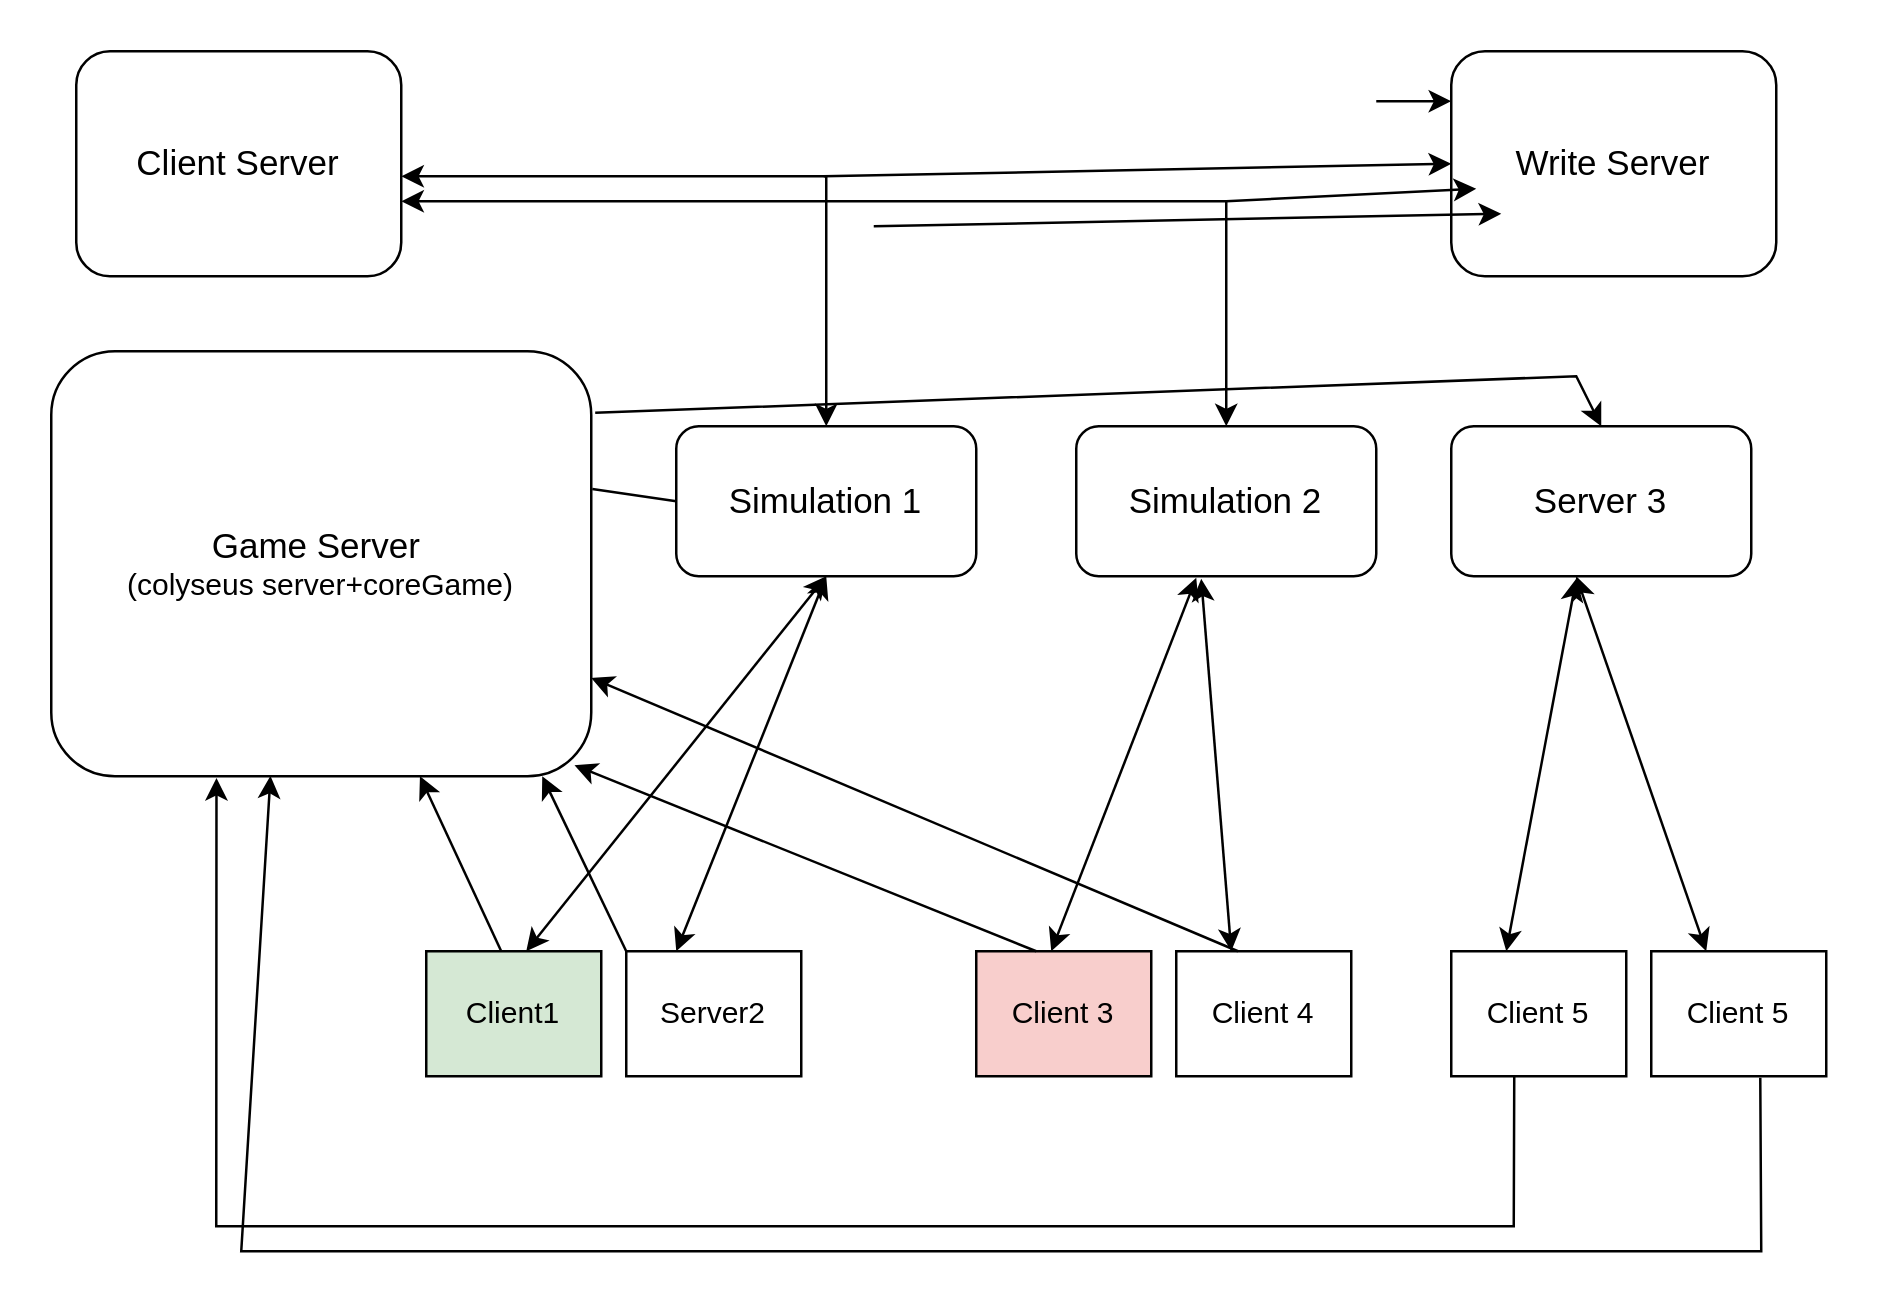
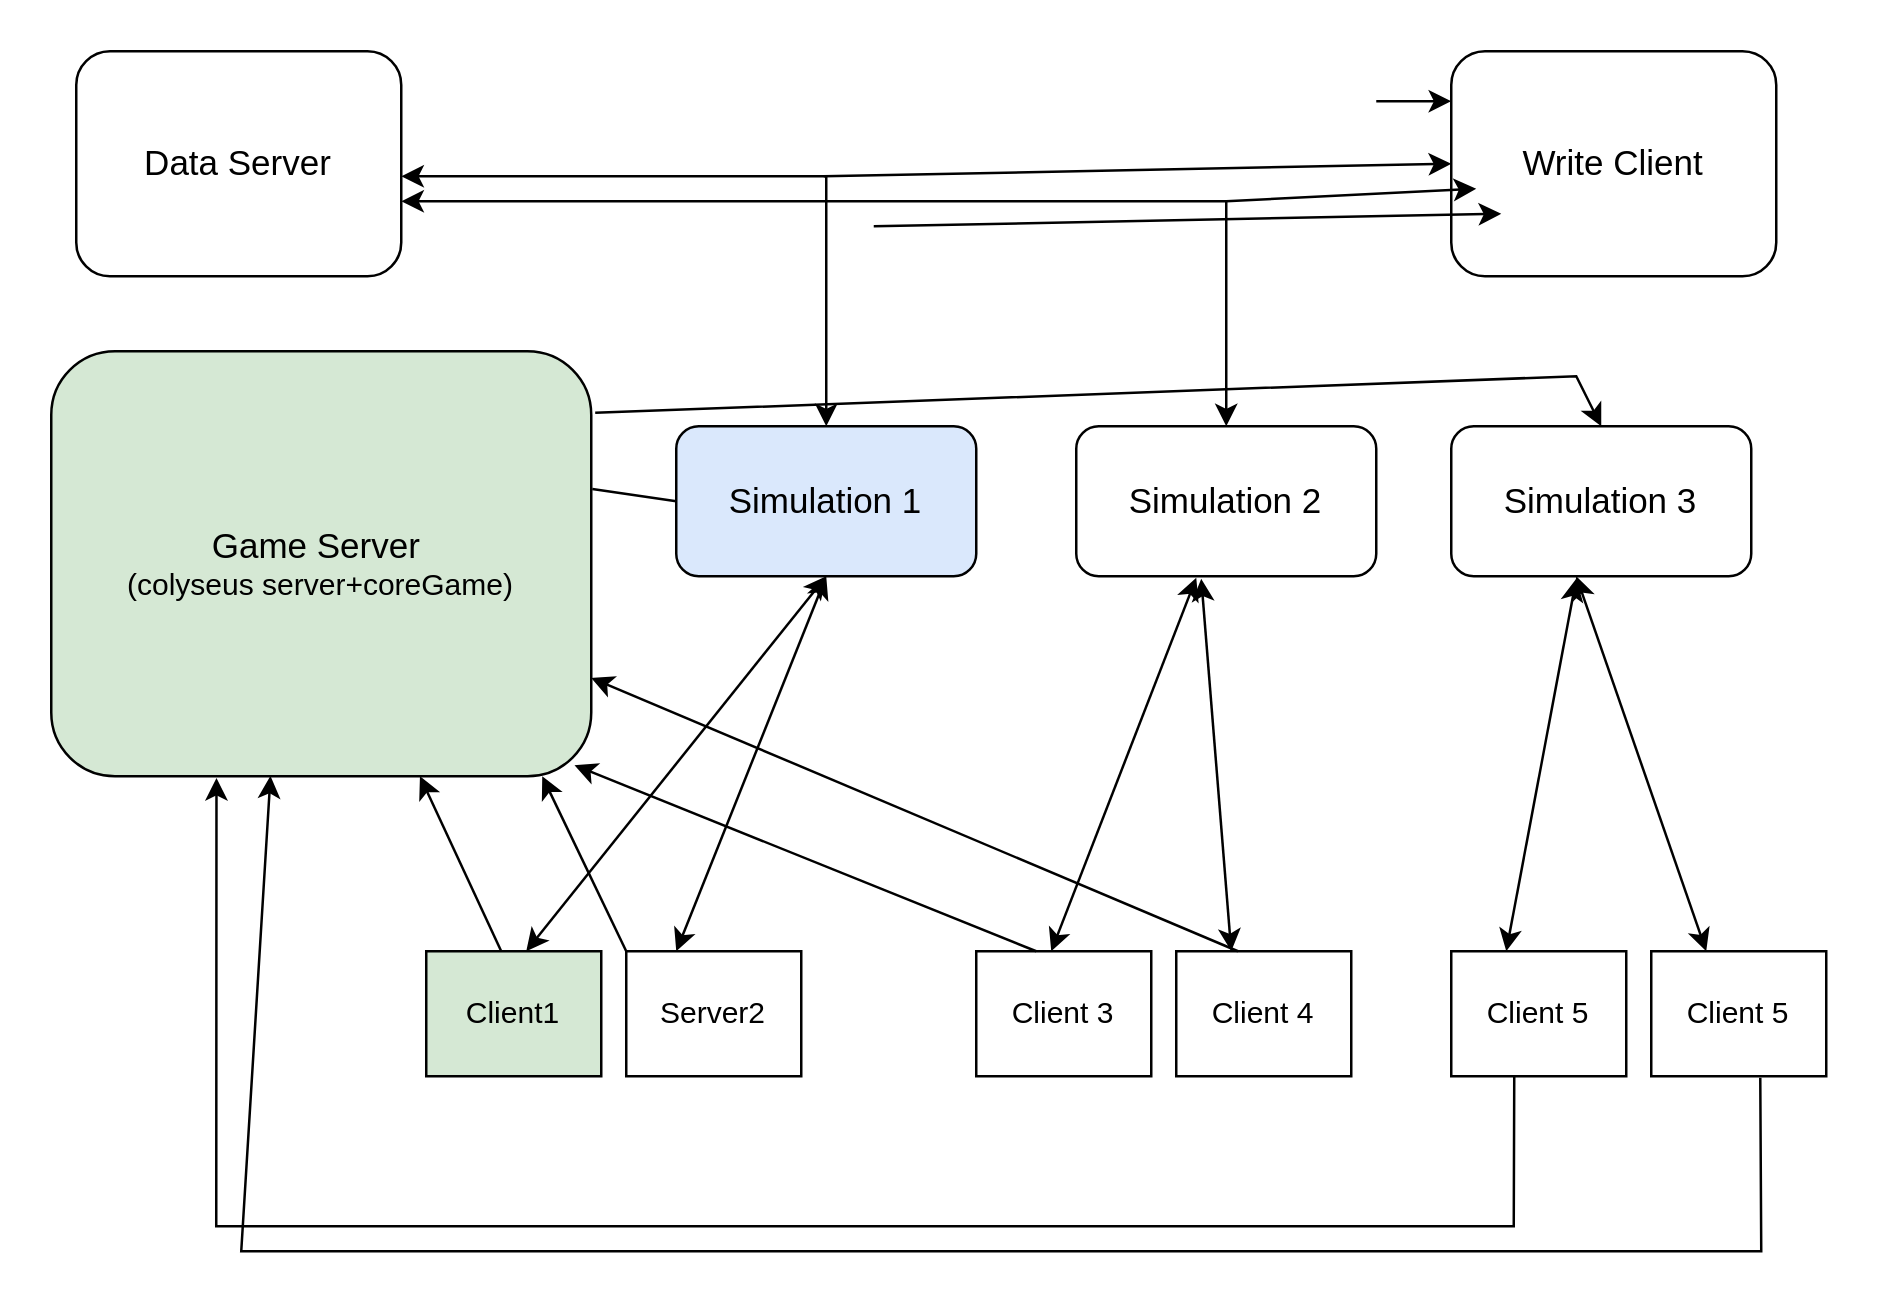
node "Client Server": label "Client Server" -> "Data Server"
node "Write Server": label "Write Server" -> "Write Client"
node "Simulation 1": fillcolor #ffffff -> #dae8fc
node "Server 3": label "Server 3" -> "Simulation 3"
node "Game Server (colyseus server+coreGame)": fillcolor #ffffff -> #d5e8d4
node "Client 3": fillcolor #f8cecc -> #ffffff
